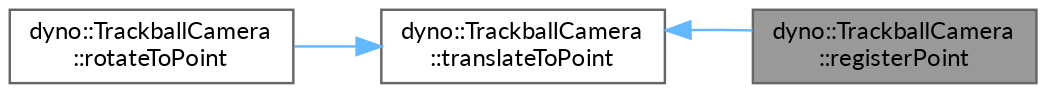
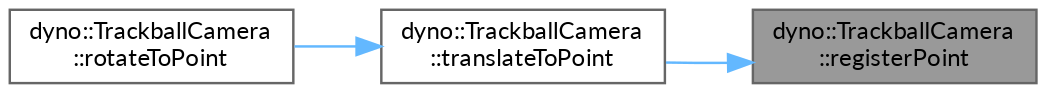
edge "dyno::TrackballCamera ::registerPoint" -> "dyno::TrackballCamera ::translateToPoint": reversed
